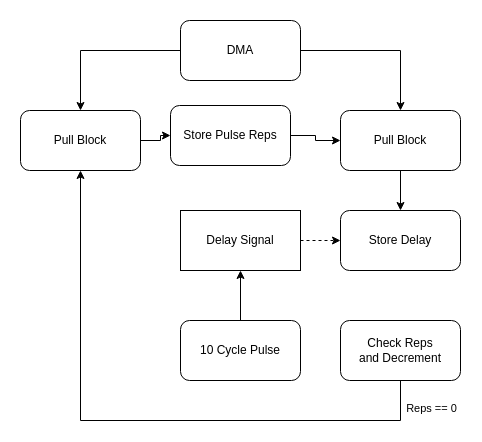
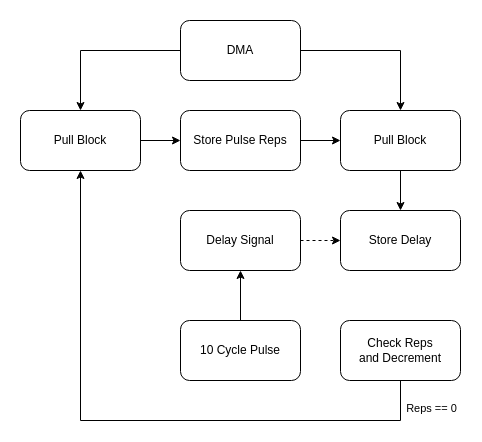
node "Store Pulse Reps": moved (231, 136) -> (241, 141)
node "Delay Signal": shape rectangle -> rounded rectangle
